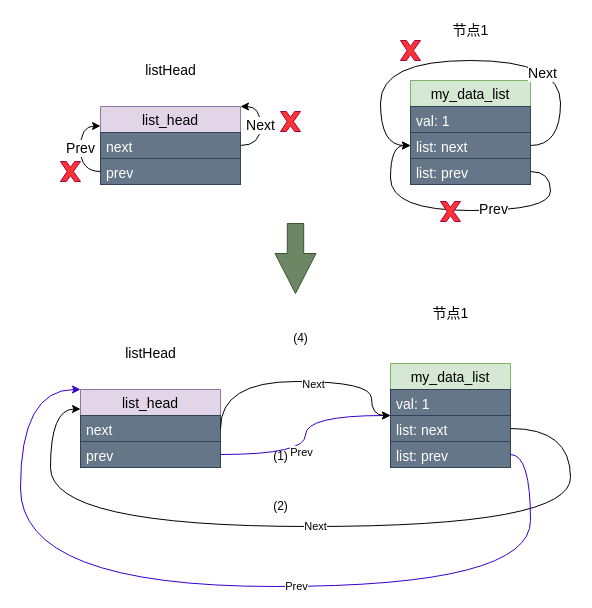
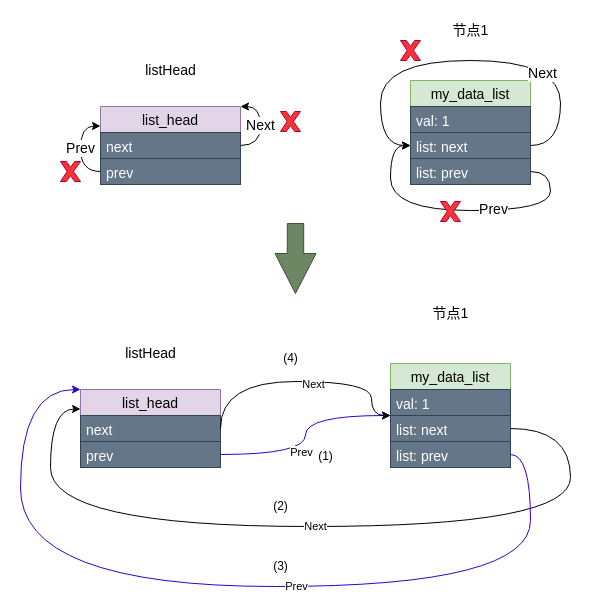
node "(4)": moved (301, 339) -> (291, 359)
node "(1)": moved (281, 457) -> (326, 457)
node "(3)": added
